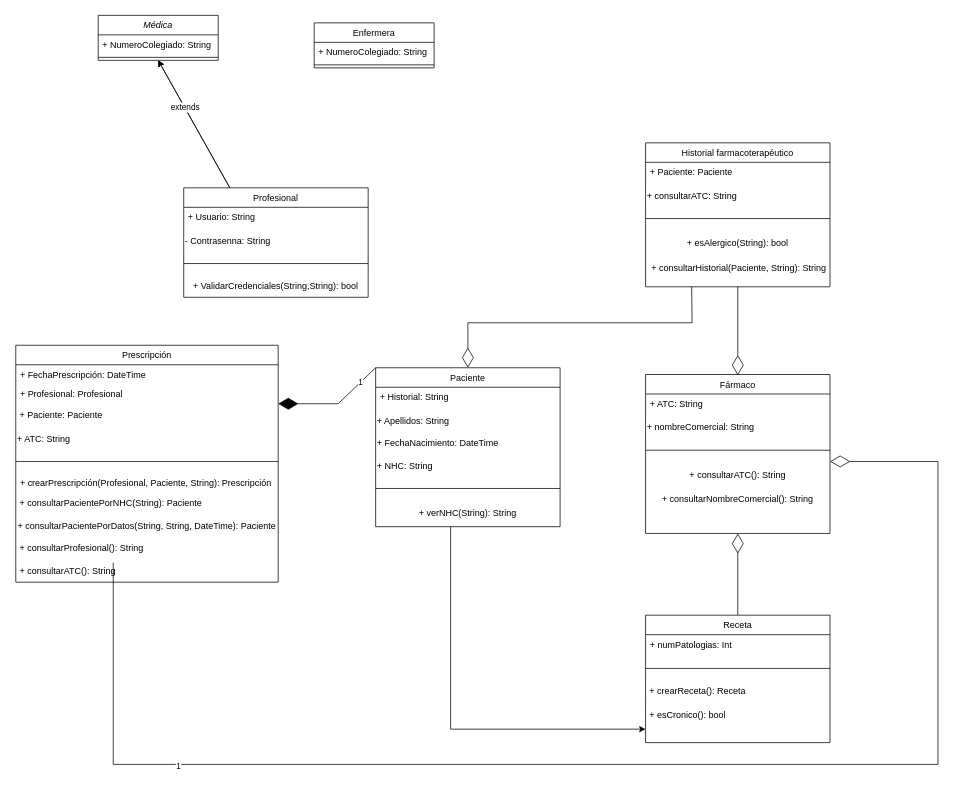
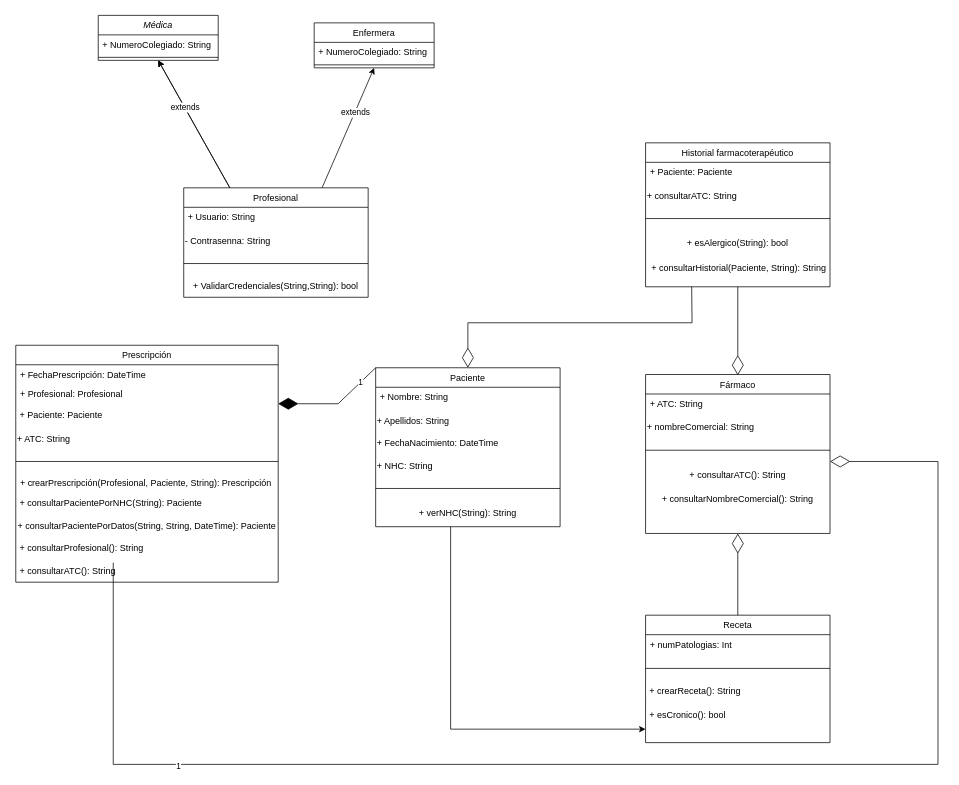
edge "Profesional" -> "Enfermera": added, label "extends"
node "+ Historial: String": label "+ Historial: String" -> "+ Nombre: String"
node "+ crearReceta(): Receta": label "+ crearReceta(): Receta" -> "+ crearReceta(): String"
